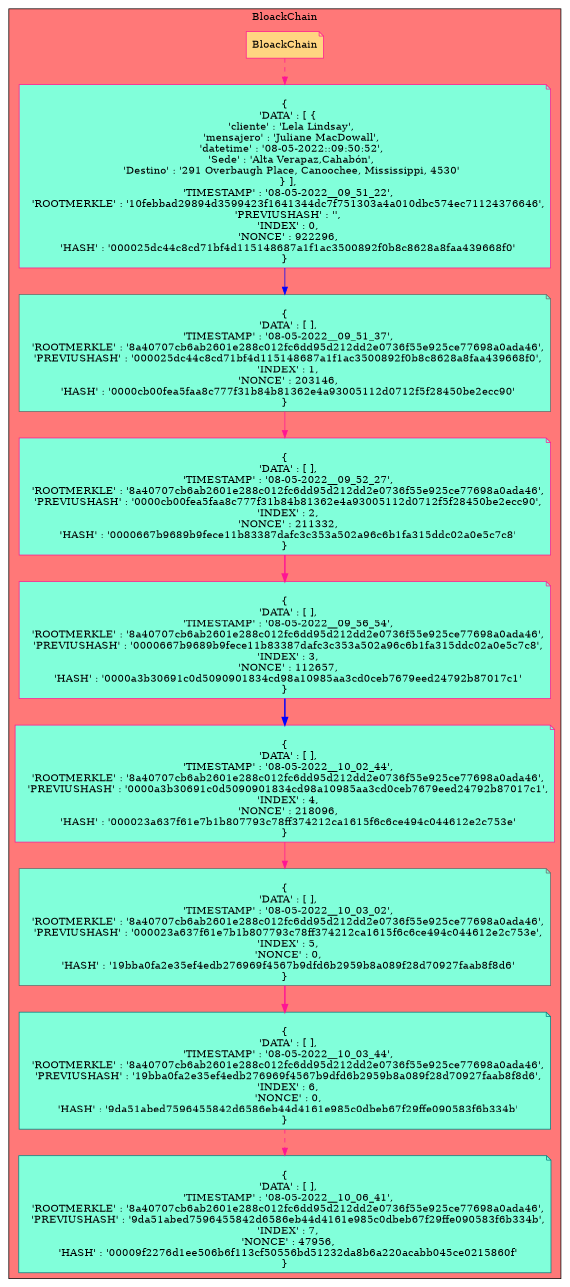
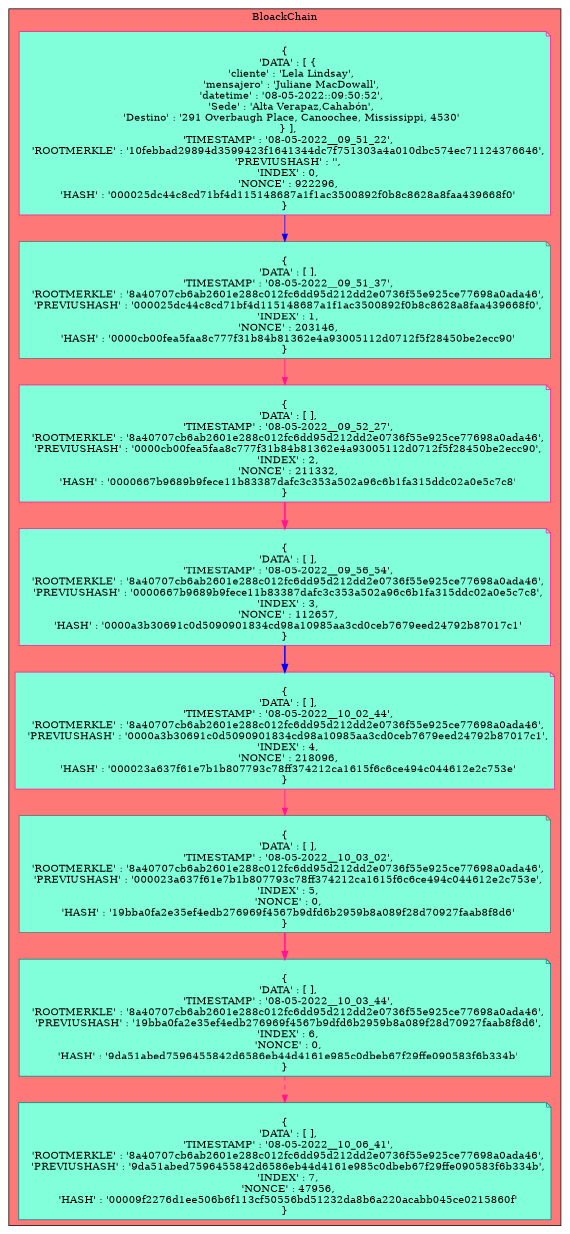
node "BloackChain": removed
